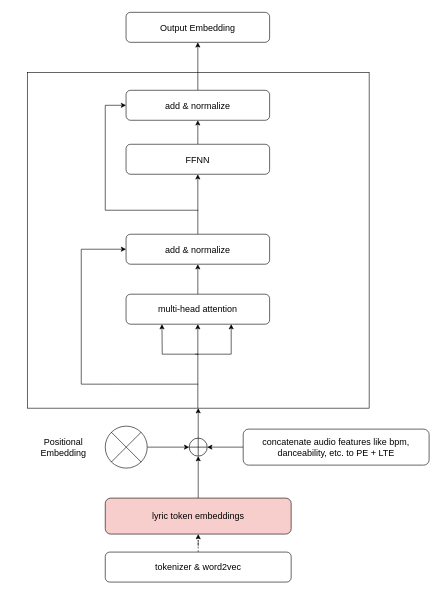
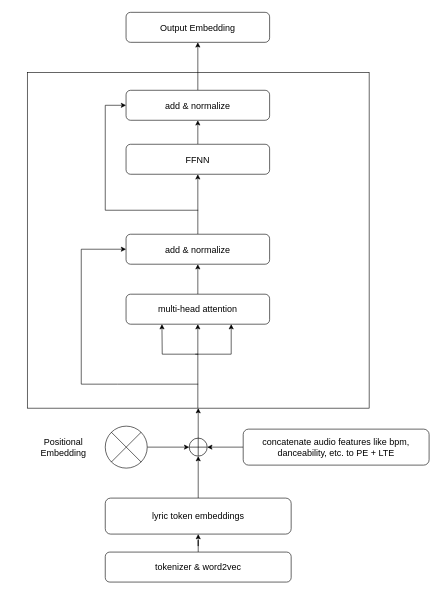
node "lyric token embeddings": fillcolor #f8cecc -> #ffffff
edge "tokenizer & word2vec" -> "lyric token embeddings": style dashed -> solid
